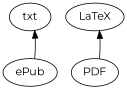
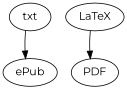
edge "ePub" -> "txt": reversed
edge "PDF" -> "LaTeX": reversed
